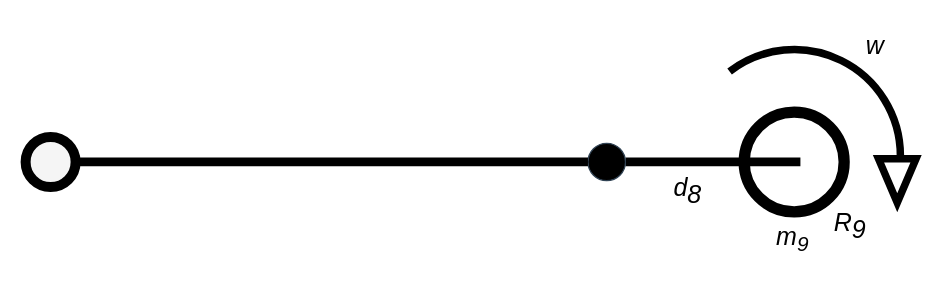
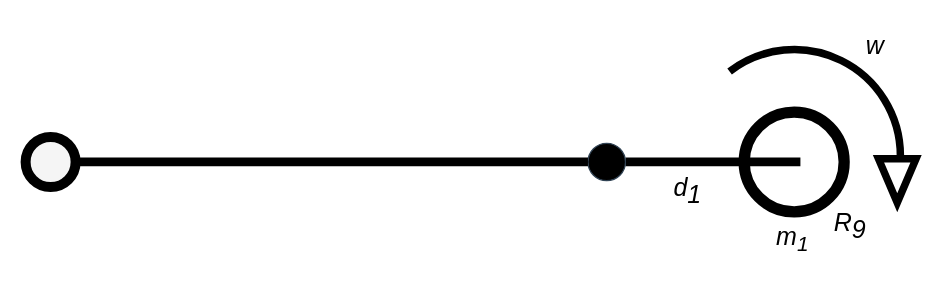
node "d8": label "d8" -> "d1"
node "m9": label "m9" -> "m1"
